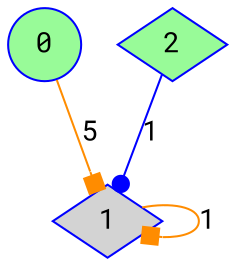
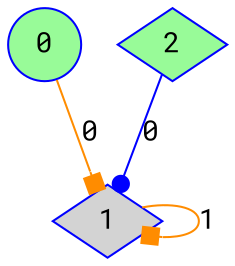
edge "0" -> "1": label "5" -> "0"
edge "2" -> "1": label "1" -> "0"
